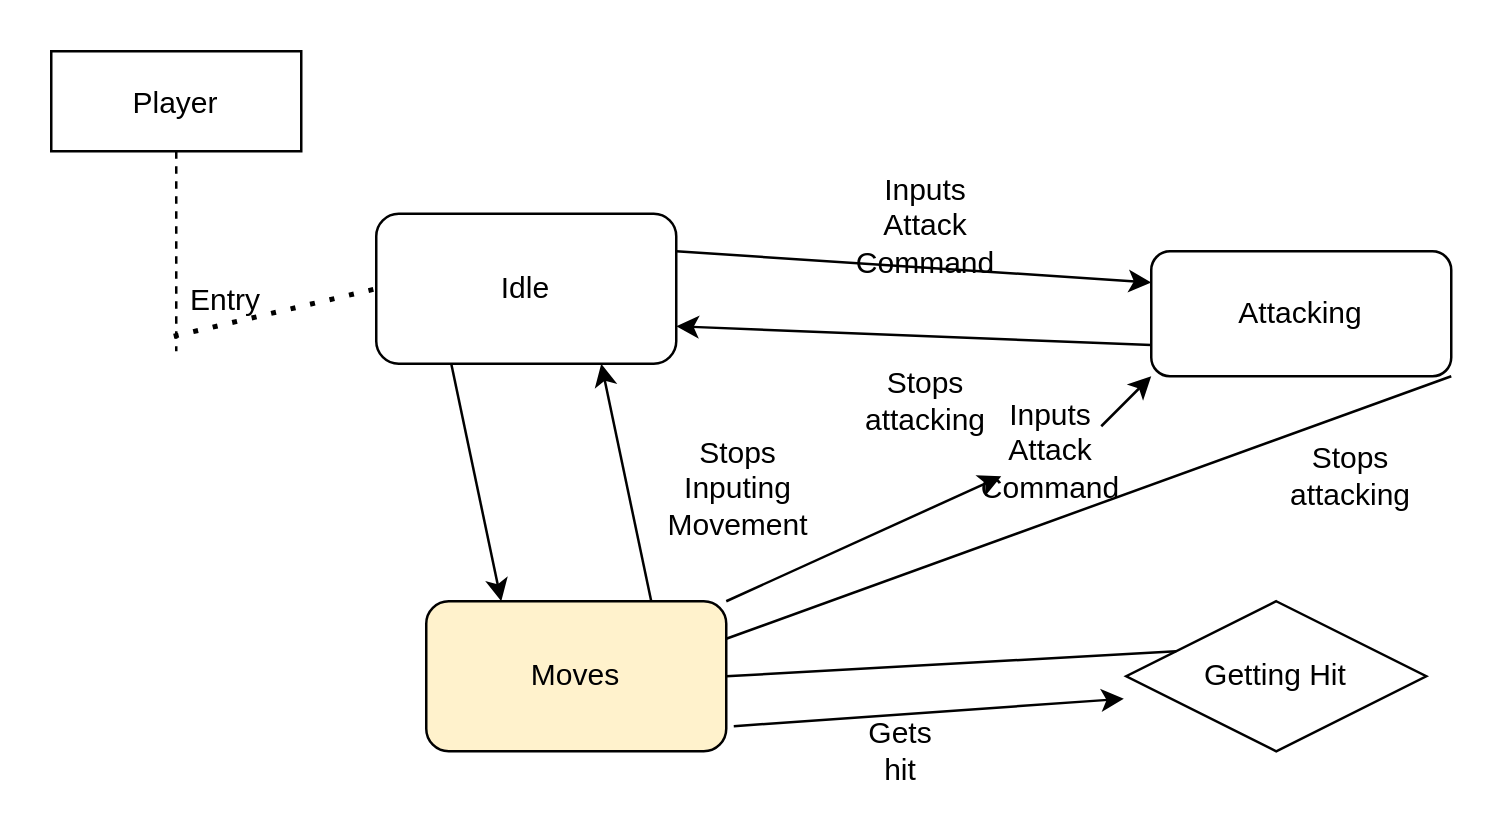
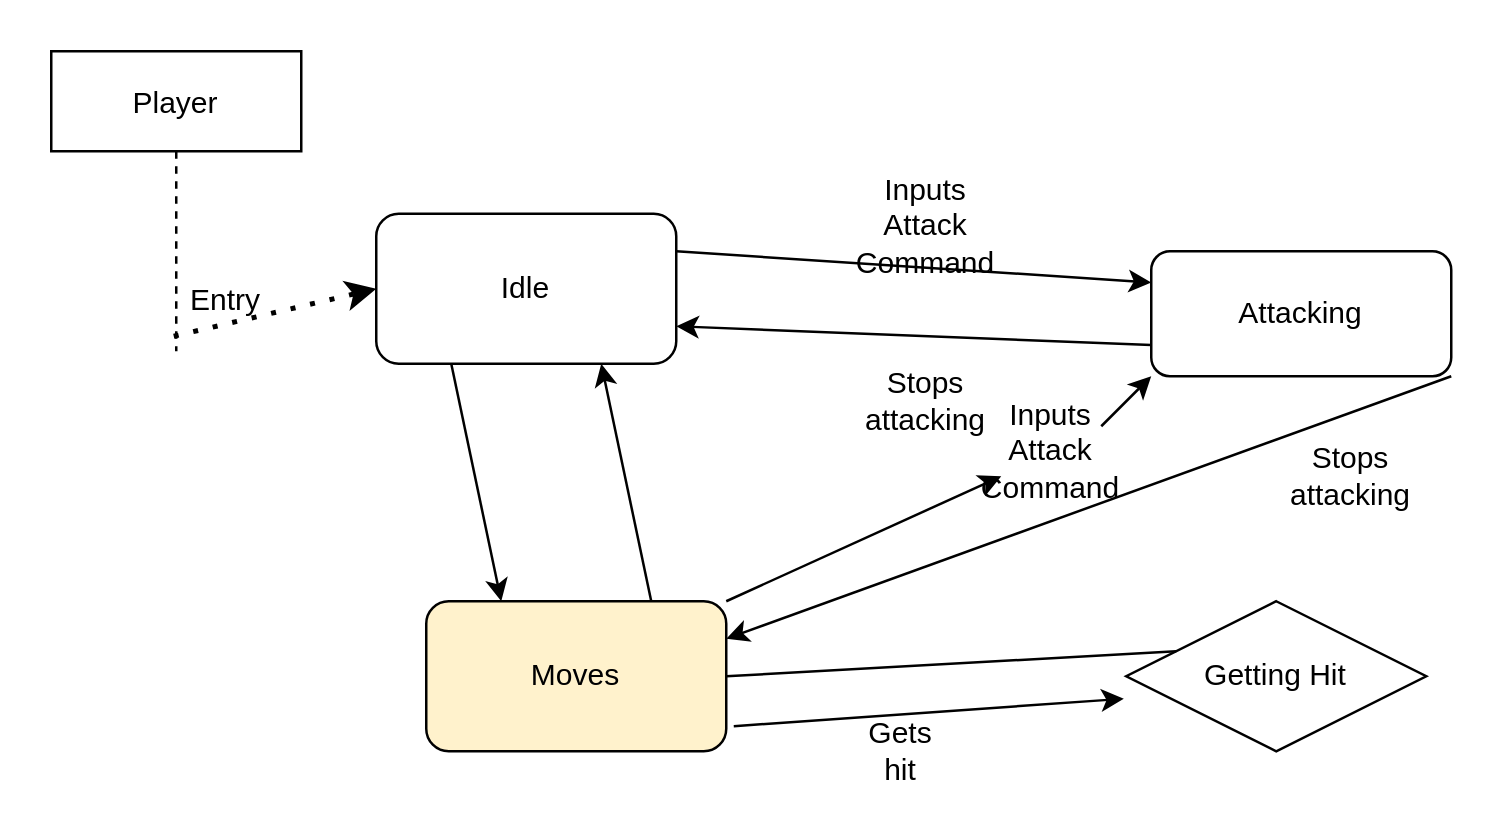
edge "Player" -- "Idle": arrowhead none -> classic
node "Stops Inputing Movement": removed
edge "Attacking" -- "Moves": arrowhead none -> classic
